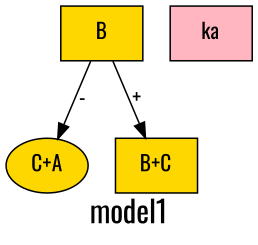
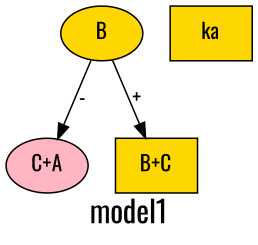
node "B": shape box -> ellipse
node "ka": fillcolor lightpink -> gold
node "C+A": fillcolor gold -> lightpink
